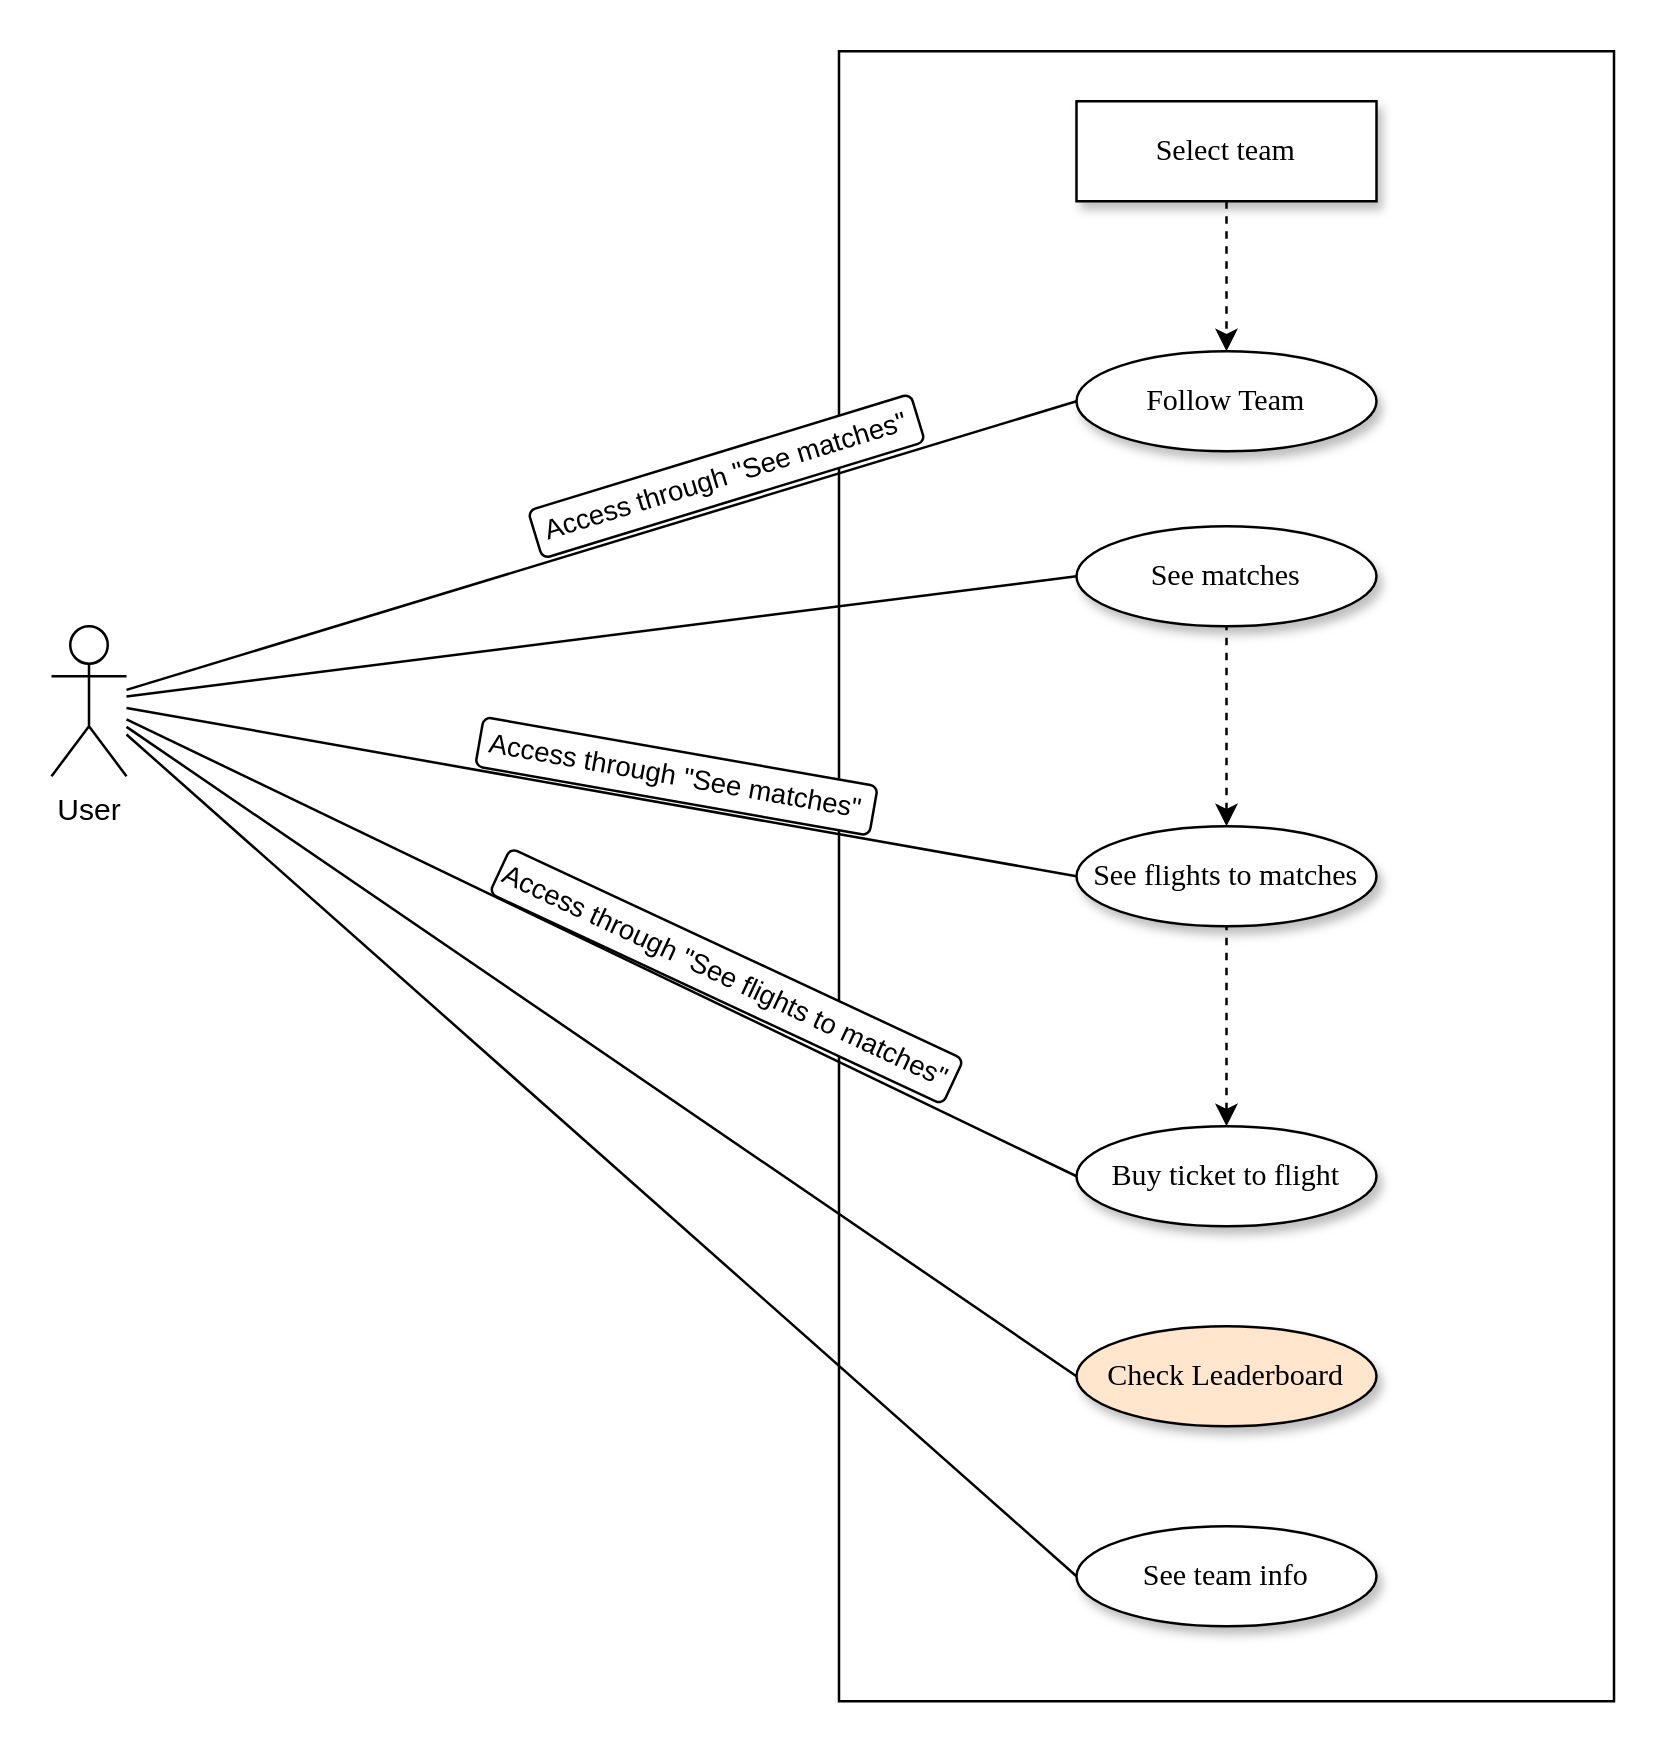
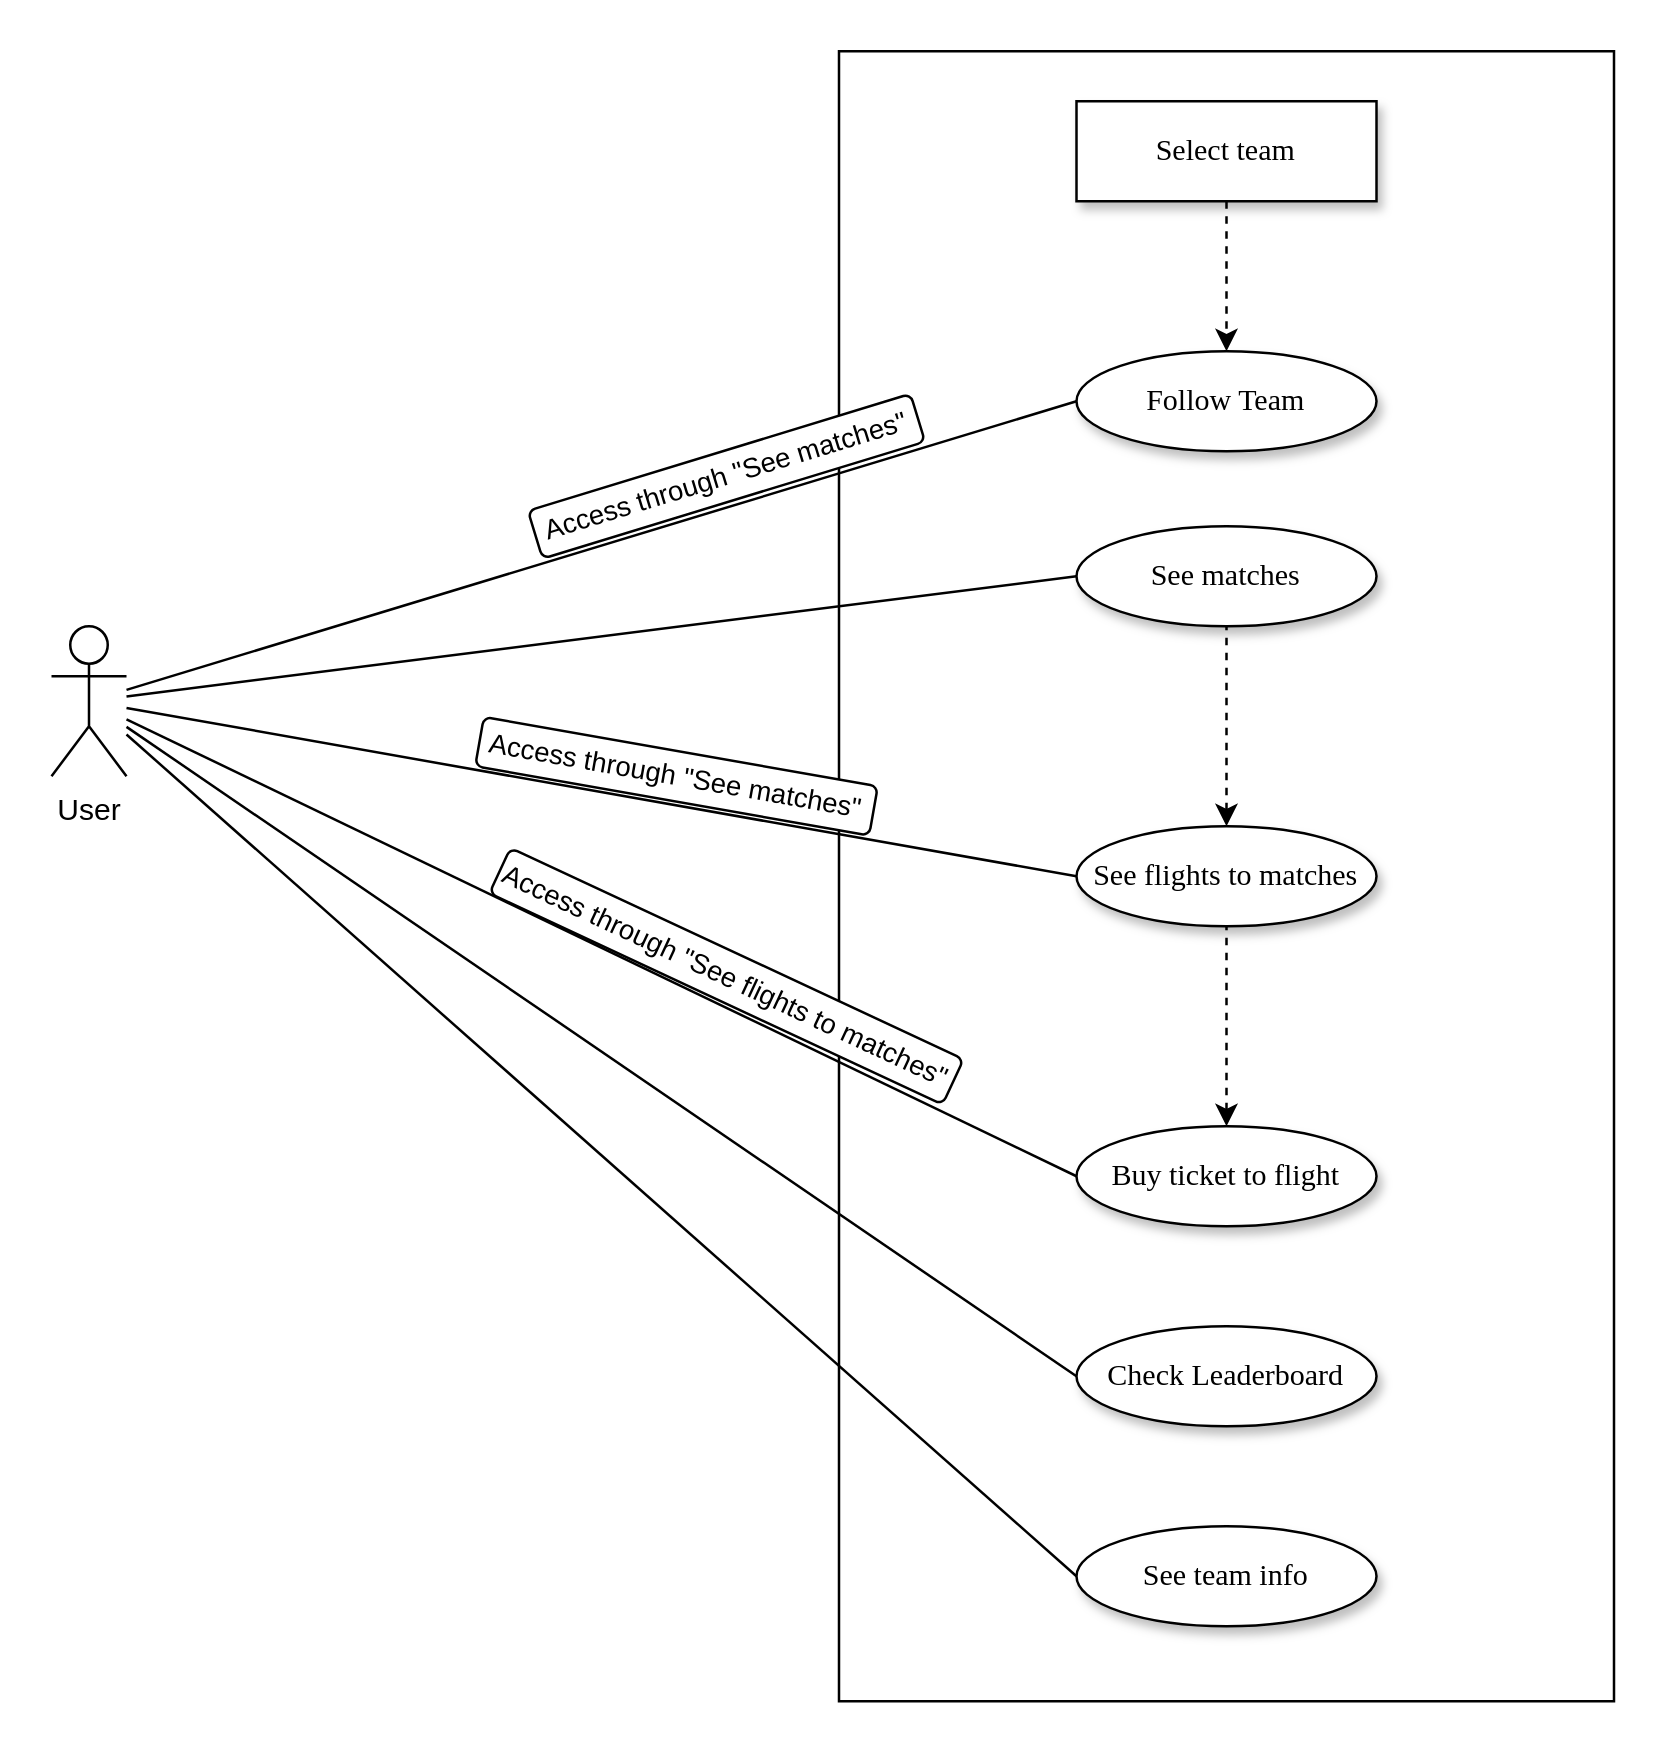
node "Check Leaderboard": fillcolor #ffe6cc -> #ffffff
